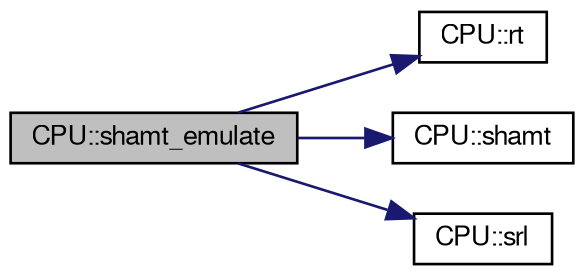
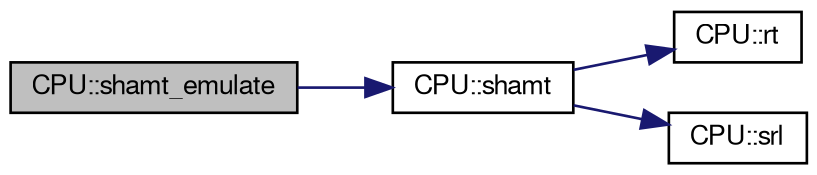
edge "CPU::shamt_emulate" -> "CPU::rt": now "CPU::shamt" -> "CPU::rt"
edge "CPU::shamt_emulate" -> "CPU::srl": now "CPU::shamt" -> "CPU::srl"
